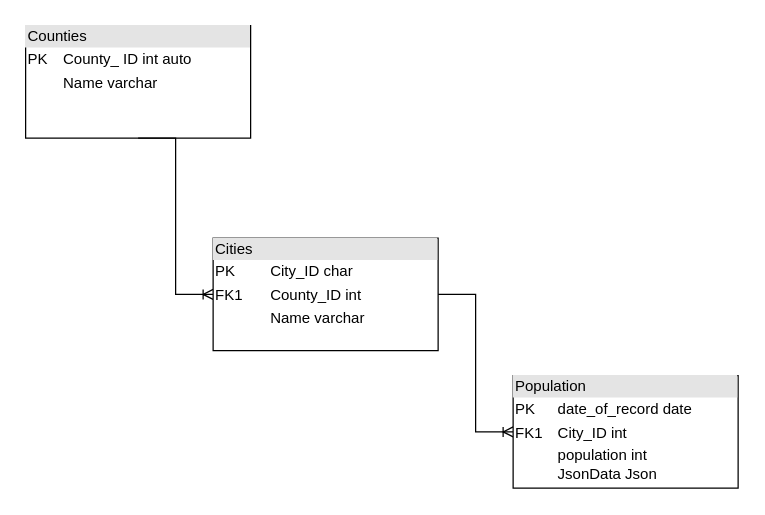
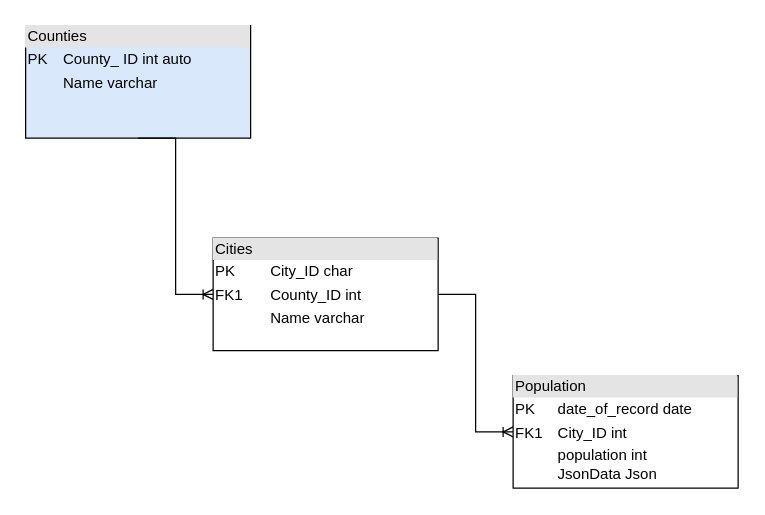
node "Counties PK County_ ID int auto Name varchar": fillcolor #ffffff -> #dae8fc
